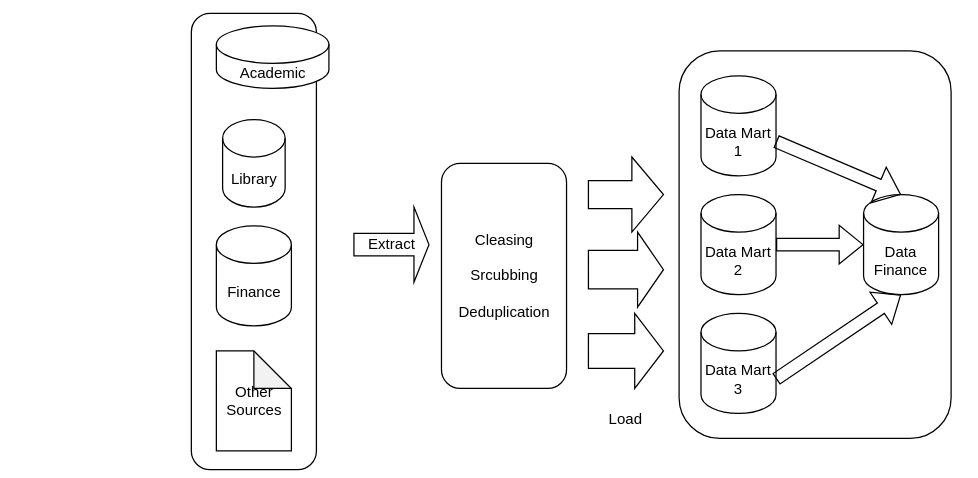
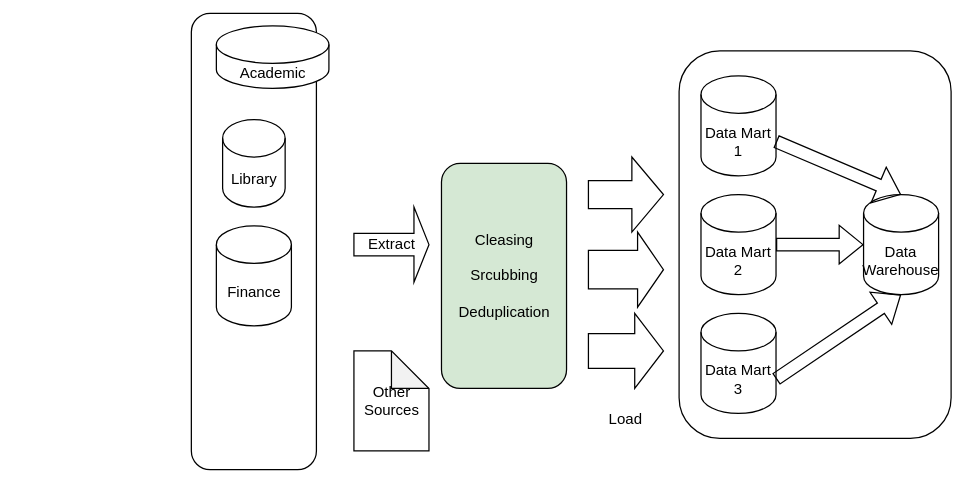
node "Data Finance": label "Data Finance" -> "Data Warehouse"
node "Cleasing Srcubbing Deduplication": fillcolor #ffffff -> #d5e8d4
node "Other Sources": moved (254, 401) -> (391, 401)
